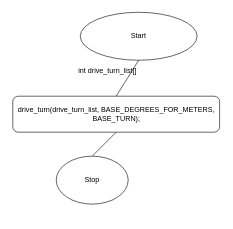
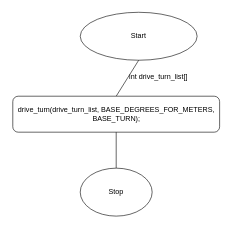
node "int drive_turn_list[]": moved (110, 71) -> (161, 77)
node "Stop": moved (92, 180) -> (116, 192)
